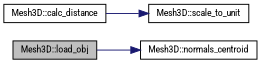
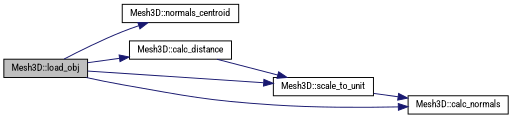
edge "Mesh3D::load_obj" -> "Mesh3D::calc_distance": added
edge "Mesh3D::load_obj" -> "Mesh3D::scale_to_unit": added
node "Mesh3D::calc_normals": added
